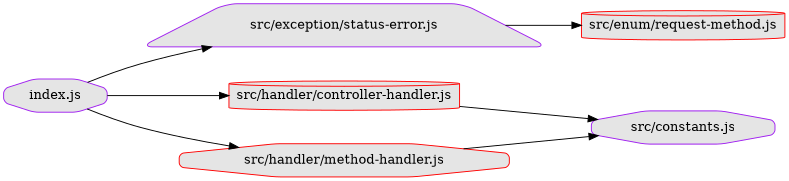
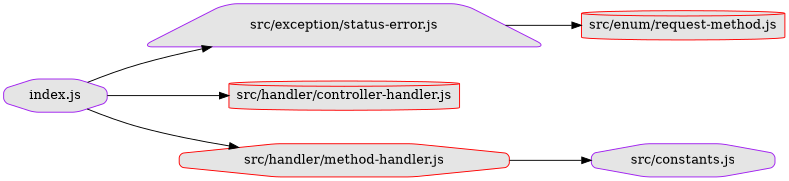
edge "src/handler/controller-handler.js" -> "src/constants.js": removed
